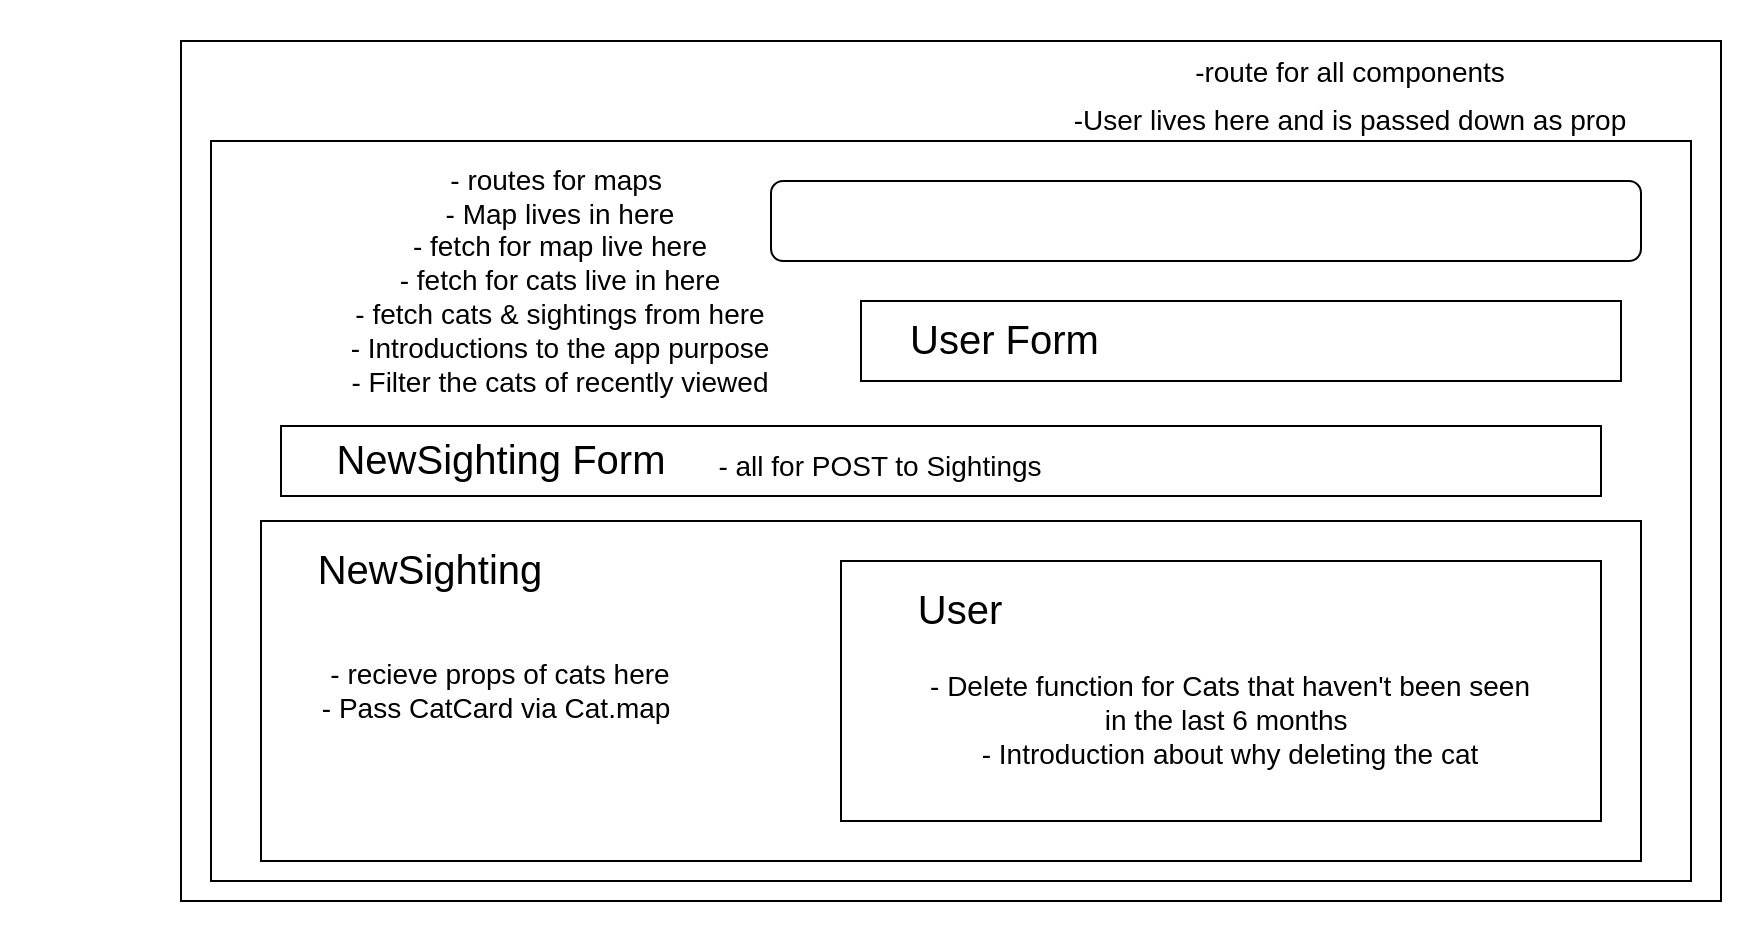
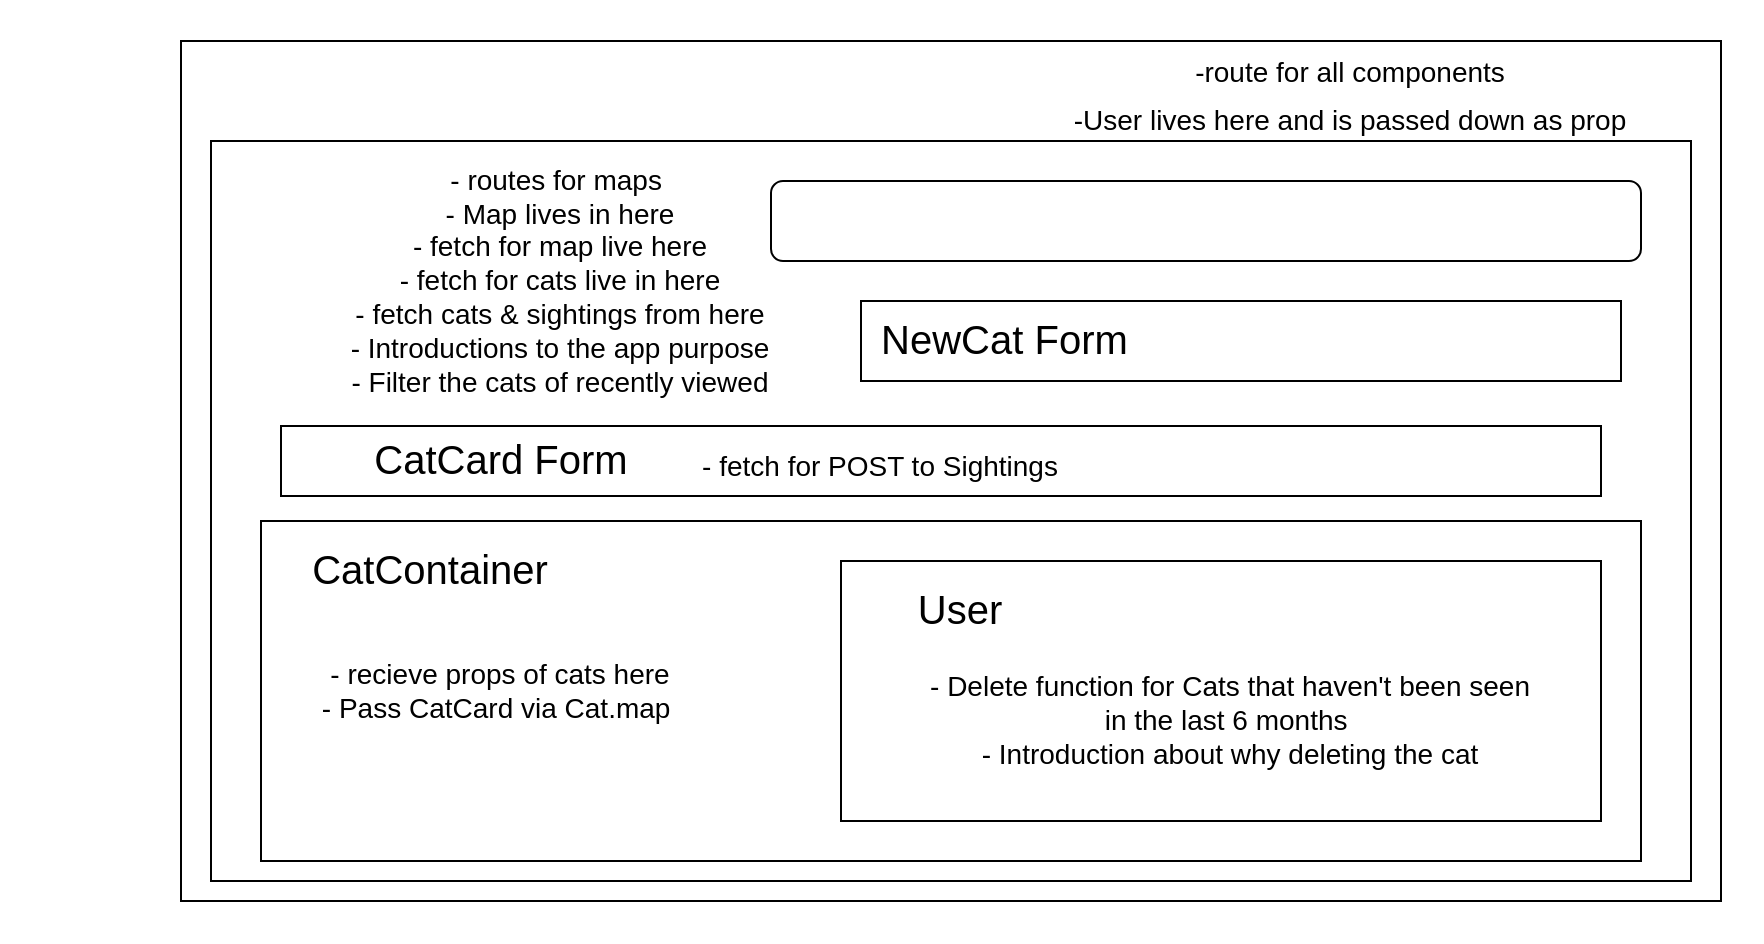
node "User Form": label "User Form" -> "NewCat Form"
node "NewSighting Form": label "NewSighting Form" -> "CatCard Form"
node "- all for POST to Sightings": label "- all for POST to Sightings" -> "- fetch for POST to Sightings"
node "NewSighting": label "NewSighting" -> "CatContainer"
